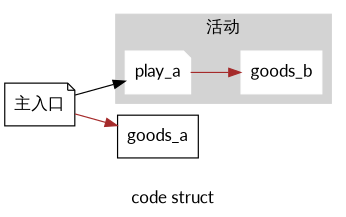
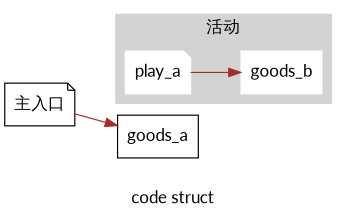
edge "主入口" -> "play_a": removed
